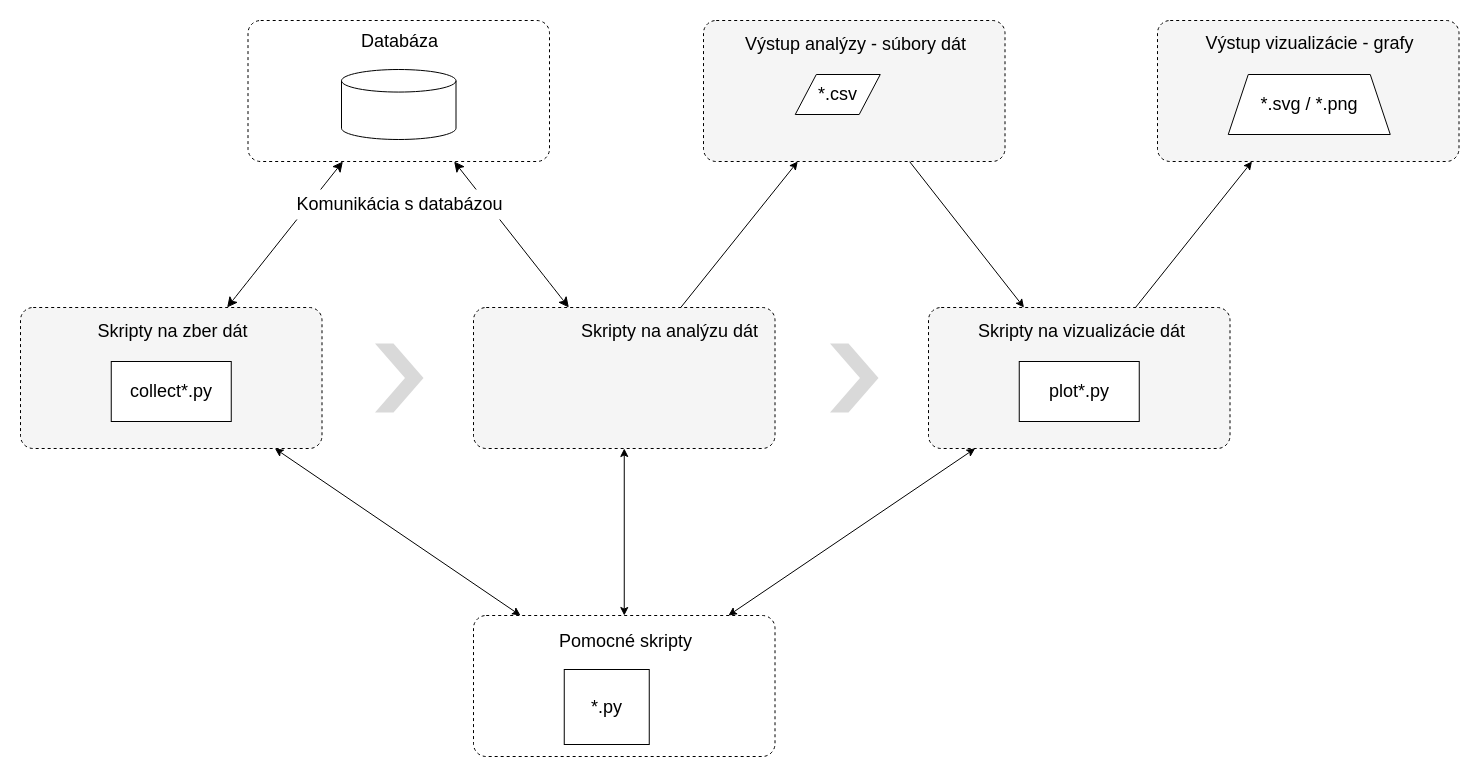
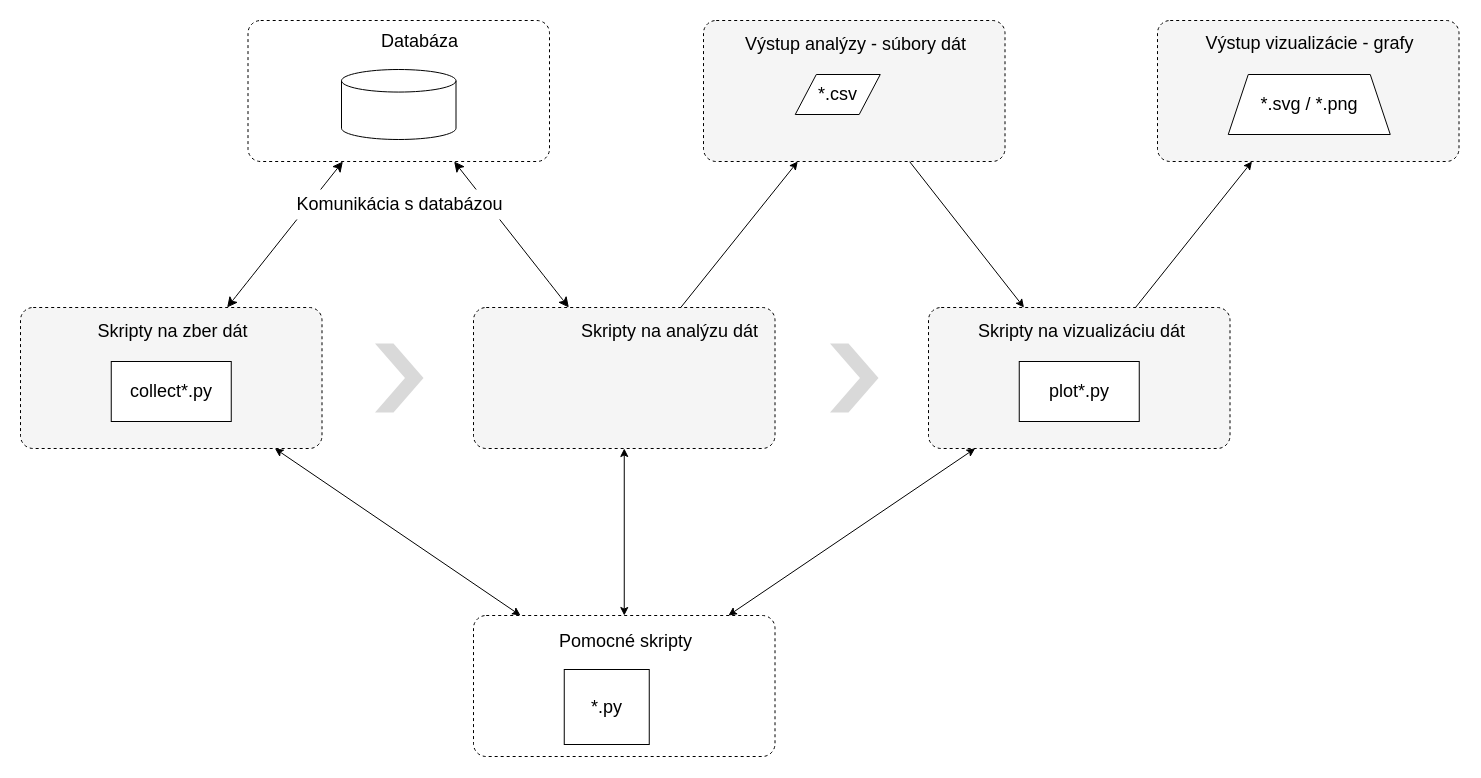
node "Databáza": moved (399, 42) -> (419, 42)
node "Skripty na vizualizácie dát": label "Skripty na vizualizácie dát" -> "Skripty na vizualizáciu dát"
